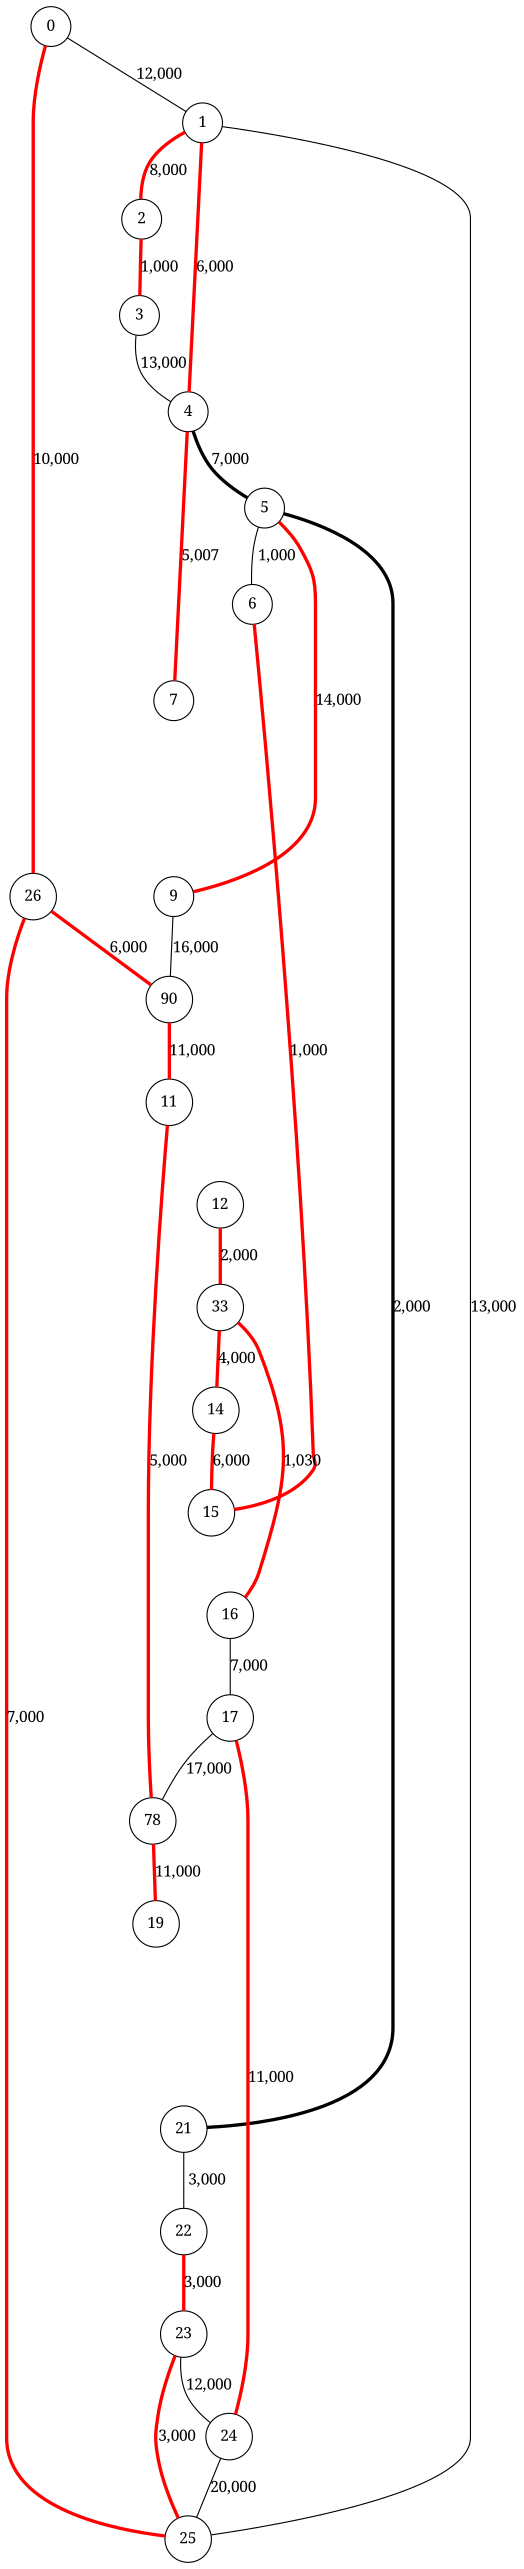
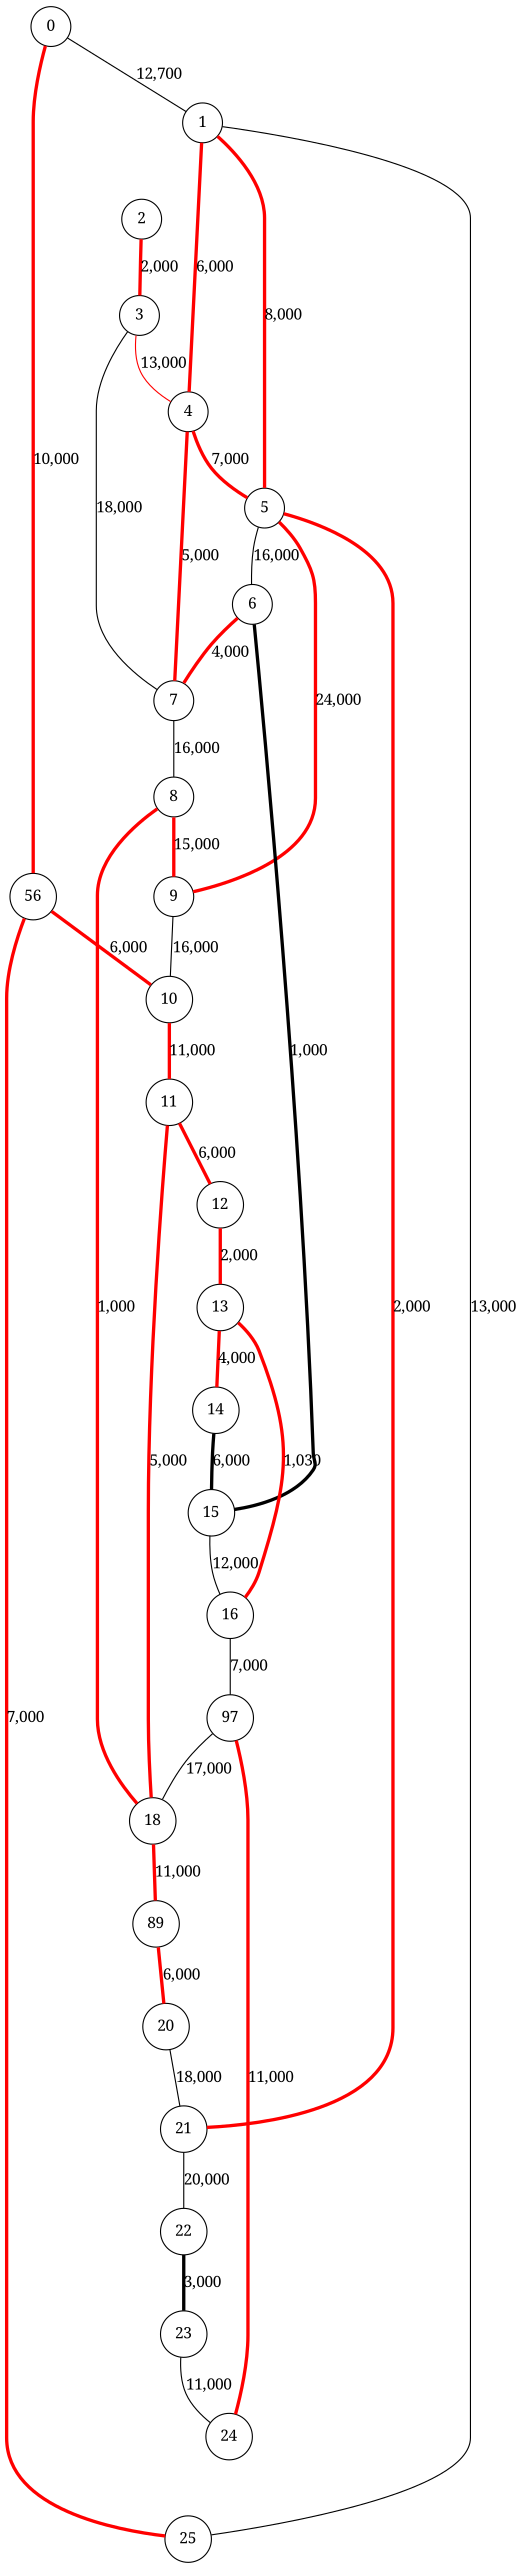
edge "0" -- "1": label "12,000" -> "12,700"
edge "1" -- "2": now "1" -- "5"
edge "2" -- "3": label "1,000" -> "2,000"
edge "3" -- "4": color black -> red
edge "4" -- "5": color black -> red
edge "3" -- "7": added, label "18,000"
edge "4" -- "7": label "5,007" -> "5,000"
edge "5" -- "6": label "1,000" -> "16,000"
edge "6" -- "7": added, label "4,000"
edge "5" -- "9": label "14,000" -> "24,000"
node "8": added
node "26": label "26" -> "56"
node "90": label "90" -> "10"
edge "6" -- "15": color red -> black
edge "11" -- "12": added, label "6,000"
node "33": label "33" -> "13"
edge "5" -- "21": color black -> red
edge "14" -- "15": color red -> black
edge "15" -- "16": added, label "12,000"
node "17": label "17" -> "97"
node "78": label "78" -> "18"
node "19": label "19" -> "89"
node "20": added
edge "21" -- "22": label "3,000" -> "20,000"
edge "22" -- "23": color red -> black
edge "23" -- "24": label "12,000" -> "11,000"
edge "23" -- "25": removed, label "3,000"
edge "24" -- "25": removed, label "20,000"
